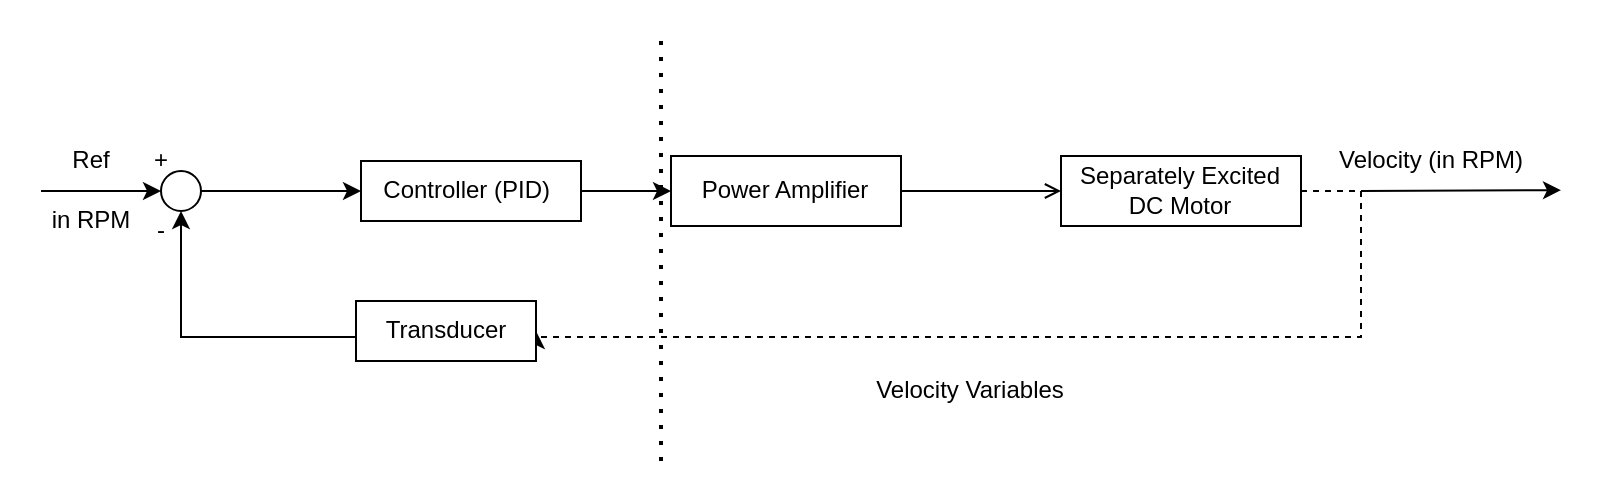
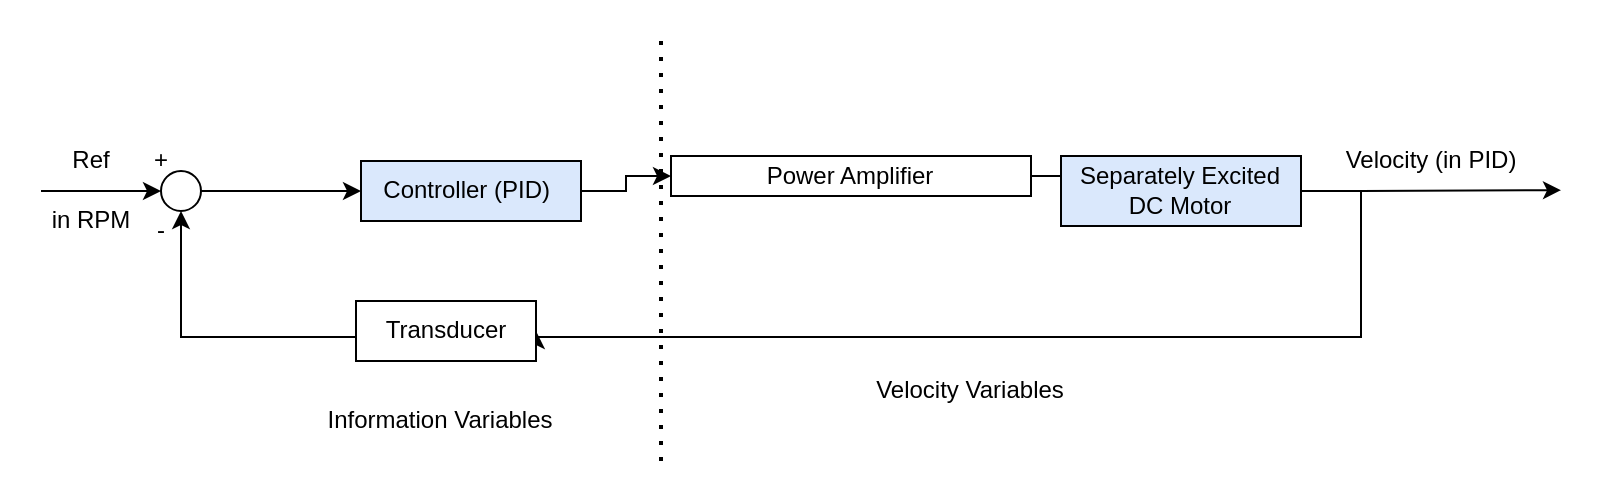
node "Velocity (in RPM)": label "Velocity (in RPM)" -> "Velocity (in PID)"
node "Controller (PID)": fillcolor #ffffff -> #dae8fc
node "Power Amplifier": size 230x70 -> 360x40
node "Separately Excited DC Motor": fillcolor #ffffff -> #dae8fc
edge "Separately Excited DC Motor" -> "Transducer": style dashed -> solid
node "Information Variables": added
